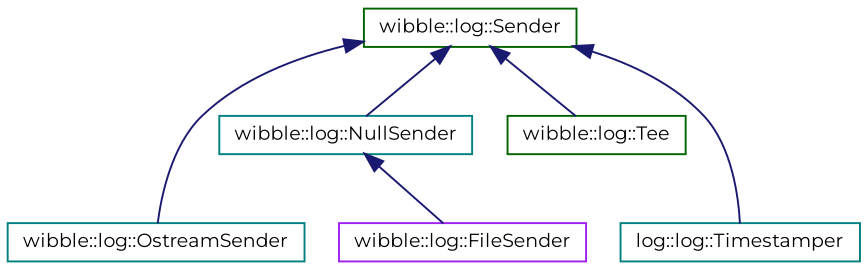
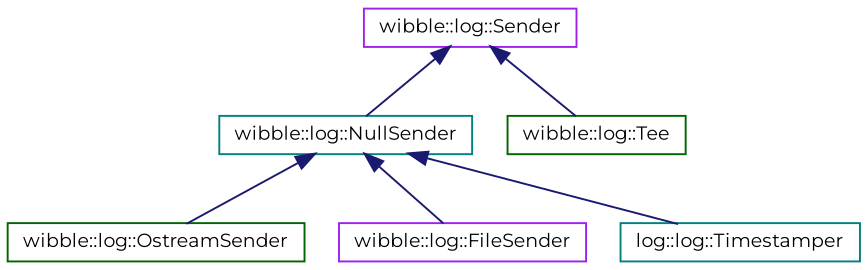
node "wibble::log::Sender": color darkgreen -> purple
edge "wibble::log::OstreamSender" -> "wibble::log::Sender": now "wibble::log::OstreamSender" -> "wibble::log::NullSender"
edge "log::log::Timestamper" -> "wibble::log::Sender": now "log::log::Timestamper" -> "wibble::log::NullSender"
node "wibble::log::OstreamSender": color teal -> darkgreen
